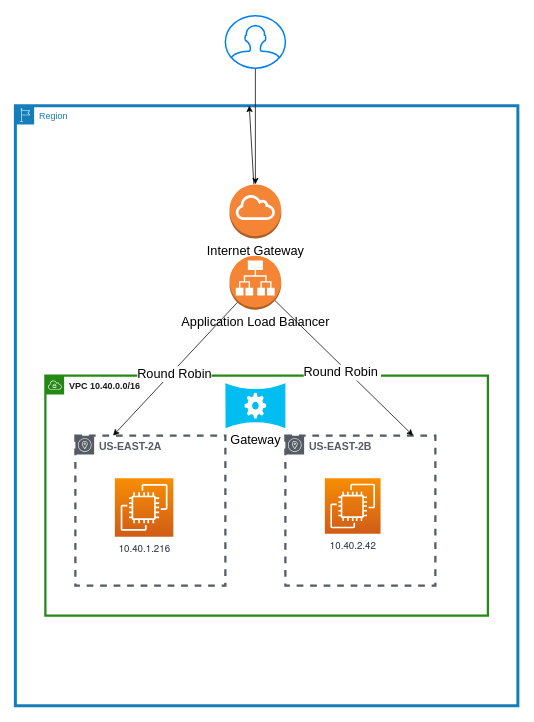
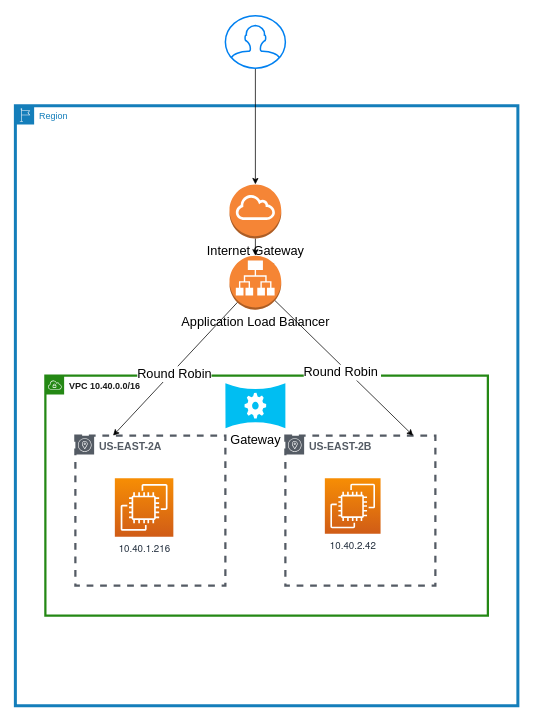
edge "Internet Gateway" -> "Region": now "Internet Gateway" -> "Application Load Balancer"
